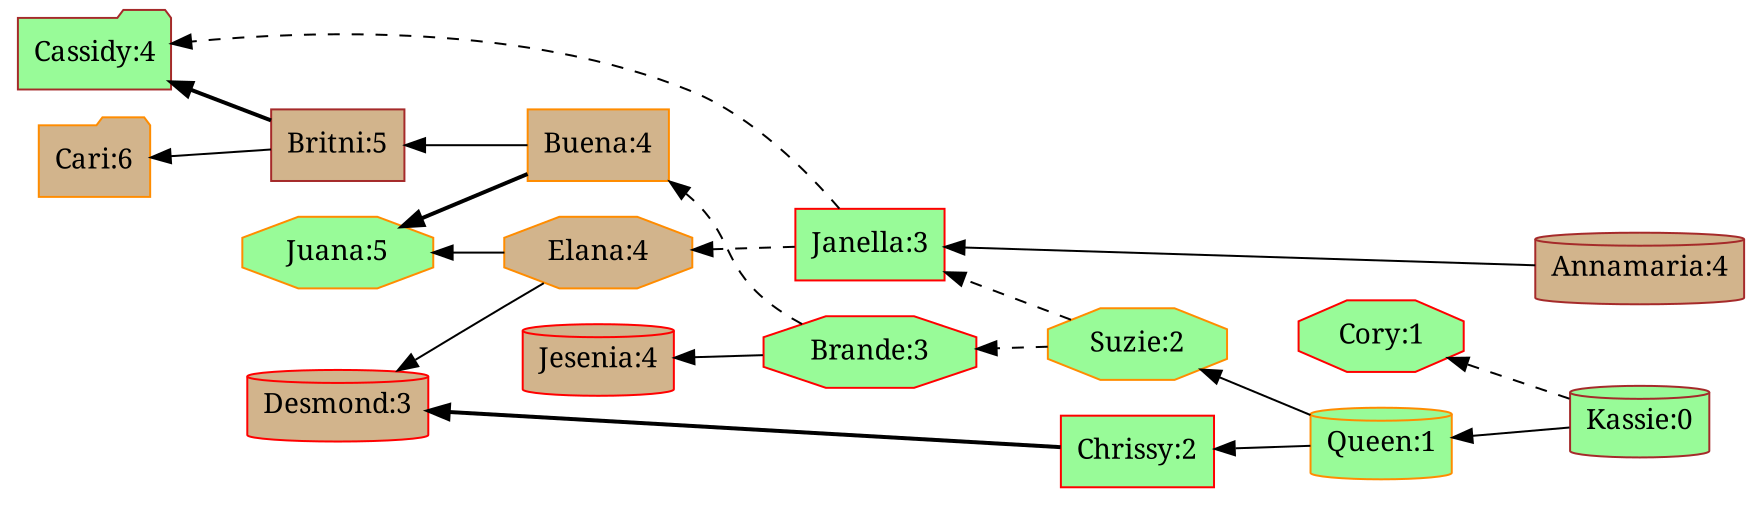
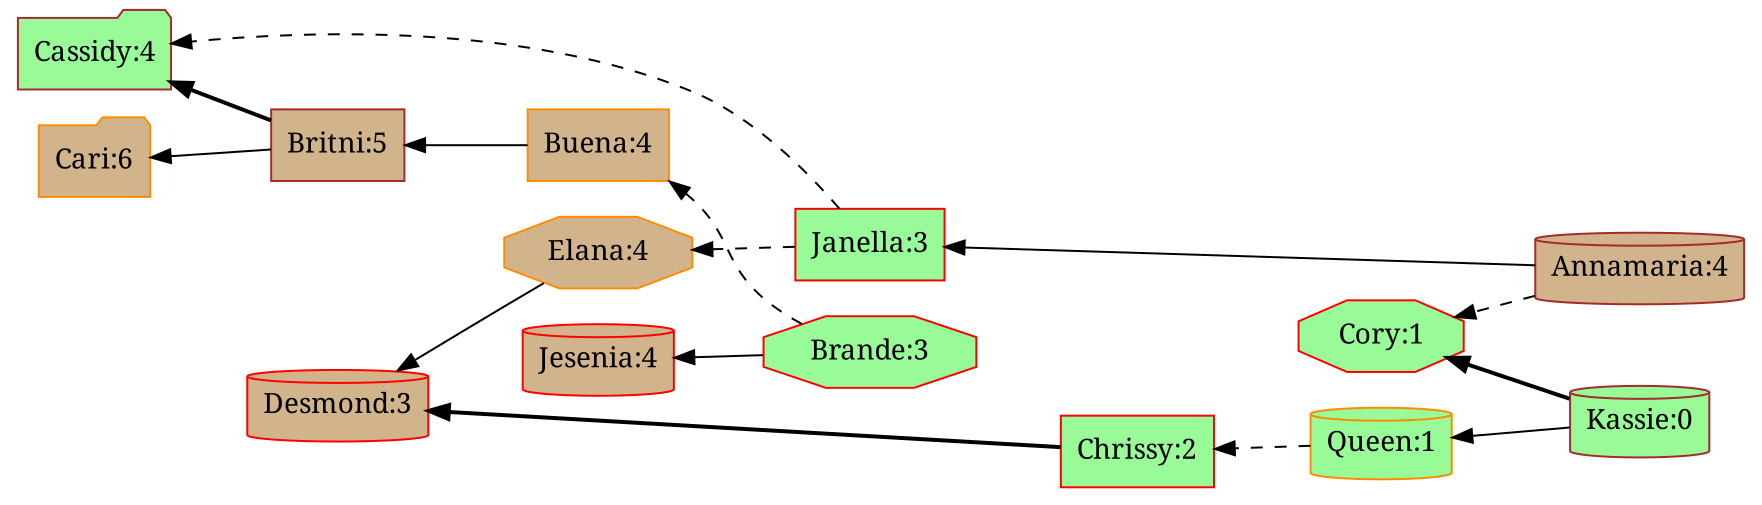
node "Juana:5": removed
edge "Annamaria:4" -> "Cory:1": added
node "Suzie:2": removed
edge "Kassie:0" -> "Cory:1": style dashed -> bold
edge "Queen:1" -> "Chrissy:2": style solid -> dashed
